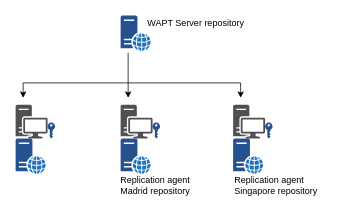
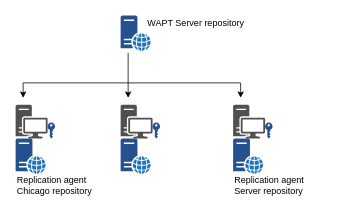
node "Replication agent Chicago repository": added
node "Replication agent Madrid repository": removed
node "Replication agent Singapore repository": label "Replication agent Singapore repository" -> "Replication agent Server repository"
